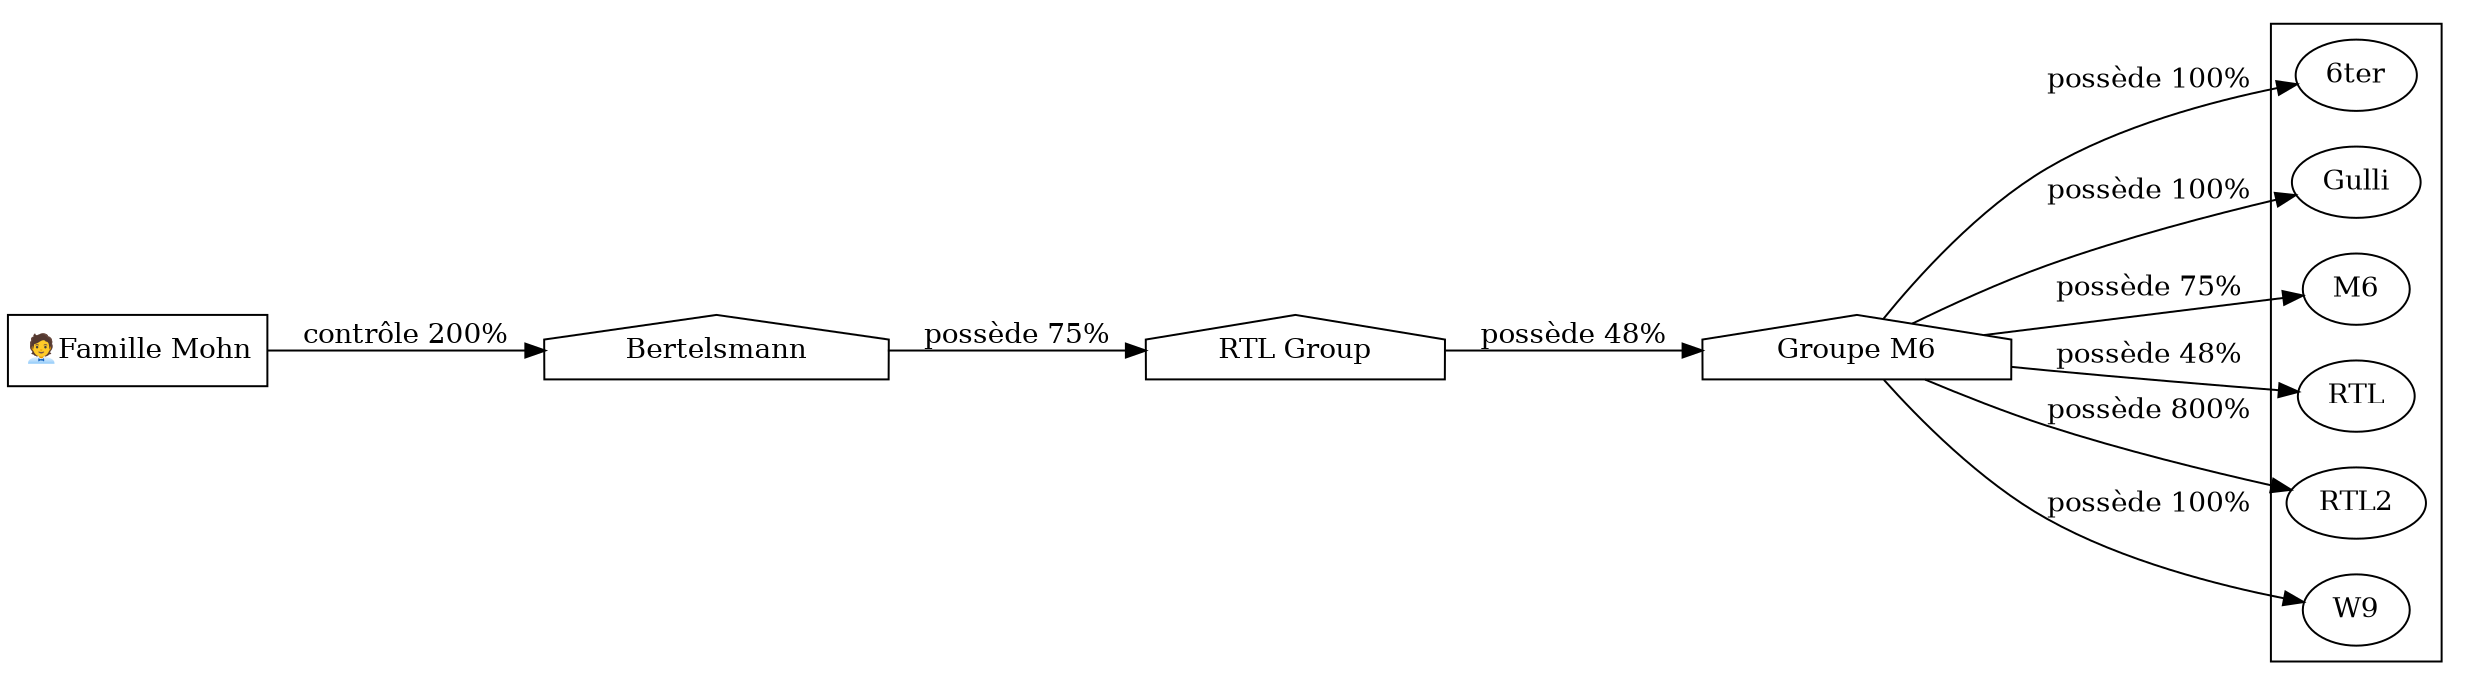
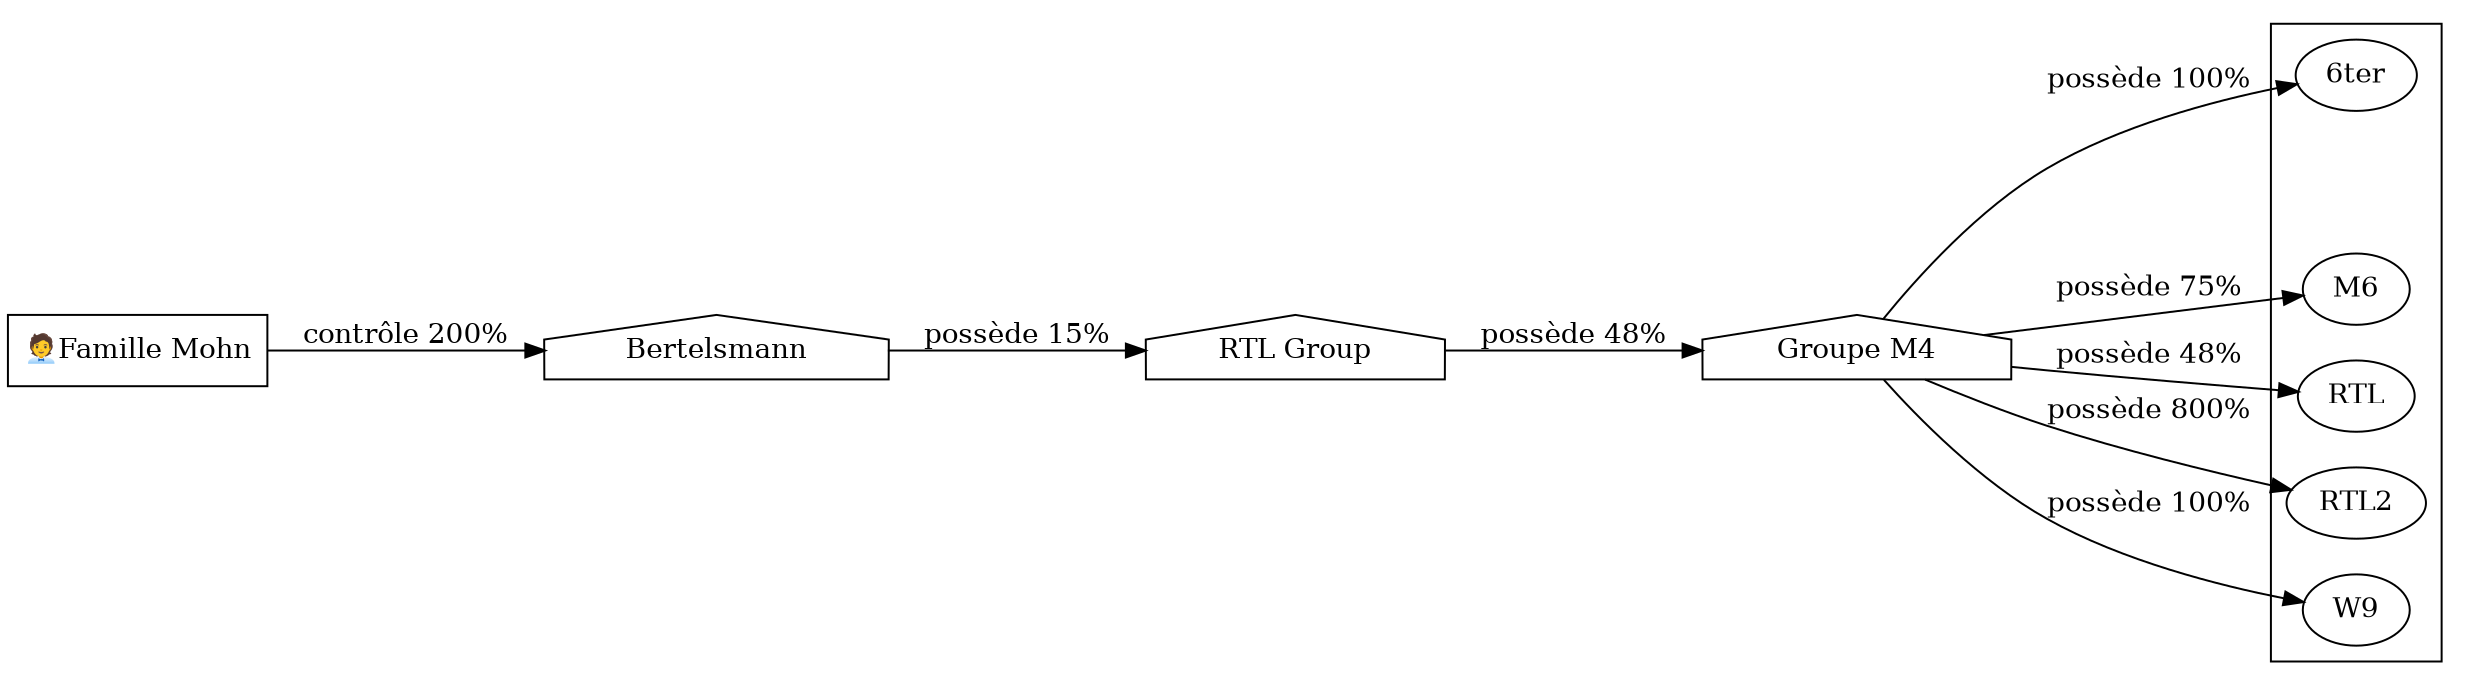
node "Gulli": removed
edge "Bertelsmann" -> "RTL Group": label "possède 75%" -> "possède 15%"
node "Groupe M6": label "Groupe M6" -> "Groupe M4"
